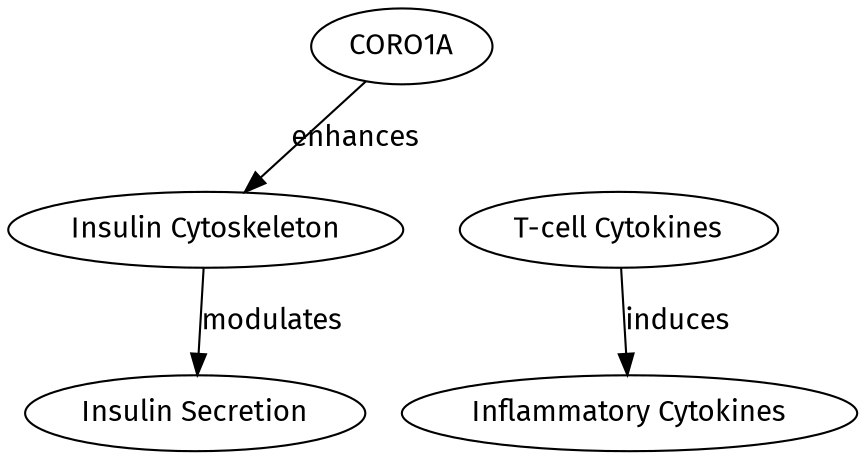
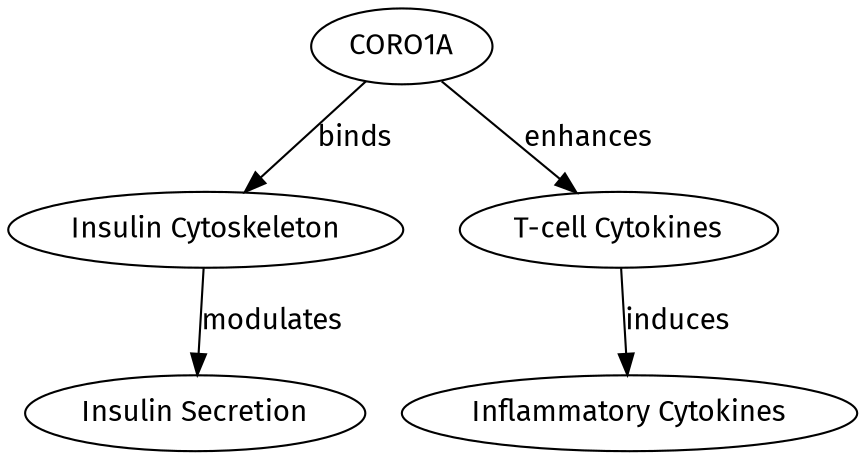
edge "CORO1A" -> "T-cell Cytokines": added, label "enhances"
edge "CORO1A" -> "Insulin Cytoskeleton": label "enhances" -> "binds"
